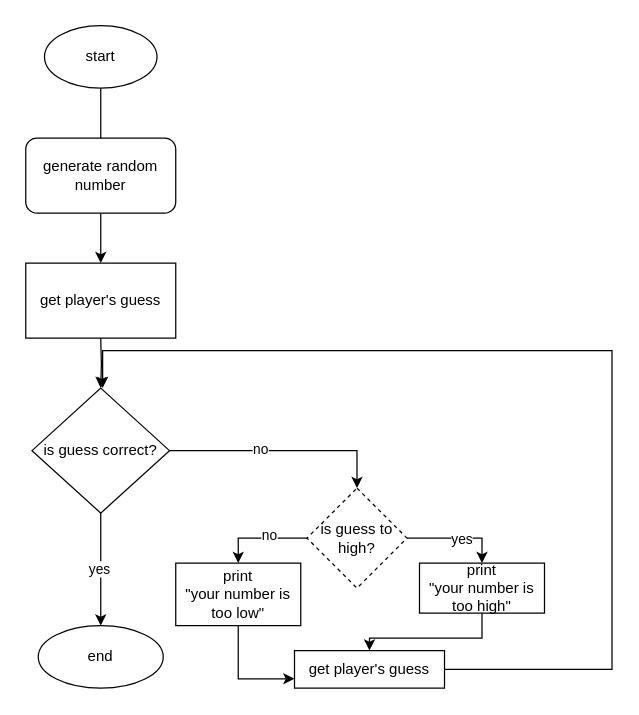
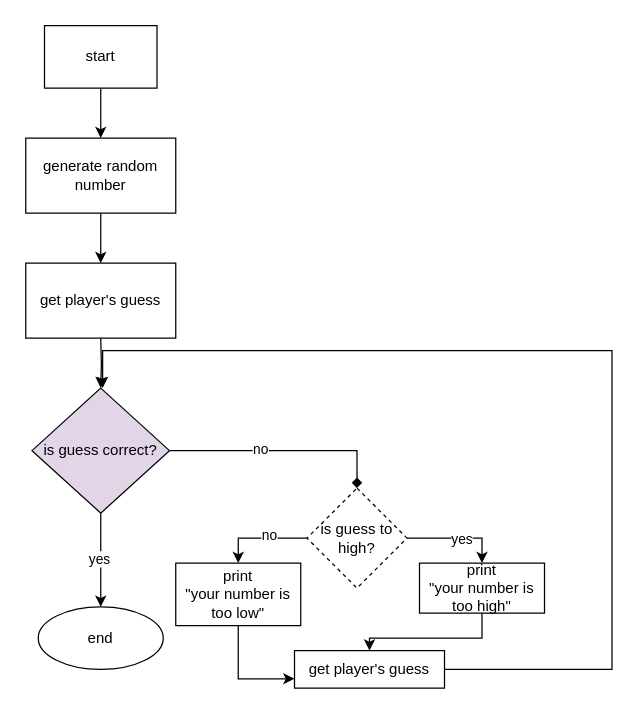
node "start": shape ellipse -> rectangle
edge "start" -- "generate random number": arrowhead none -> classic
node "generate random number": shape rounded rectangle -> rectangle
node "is guess correct?": fillcolor #ffffff -> #e1d5e7
edge "is guess correct?" -> "is guess to high?": arrowhead classic -> diamond
node "end": moved (101, 657) -> (101, 638)
